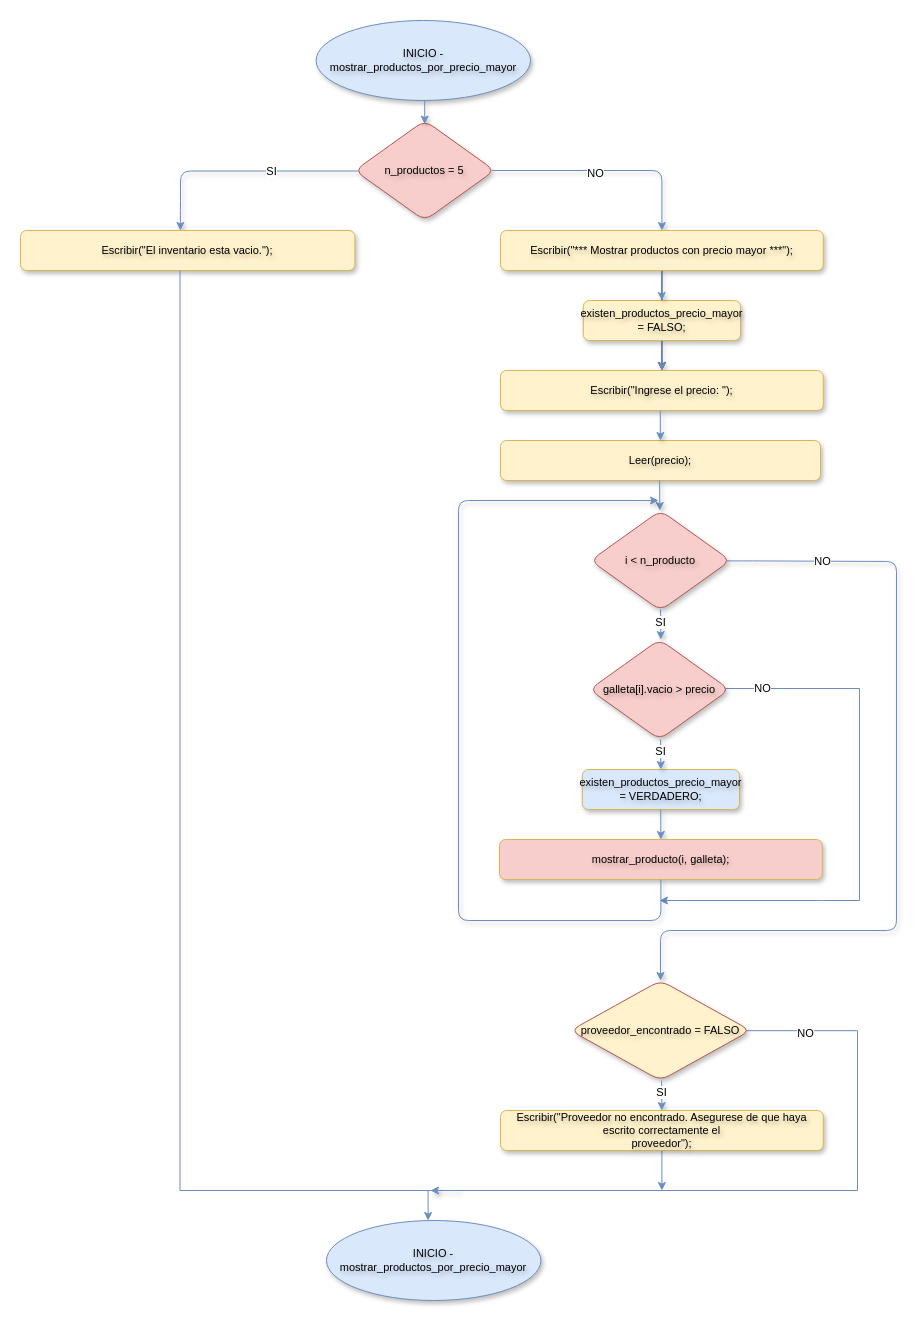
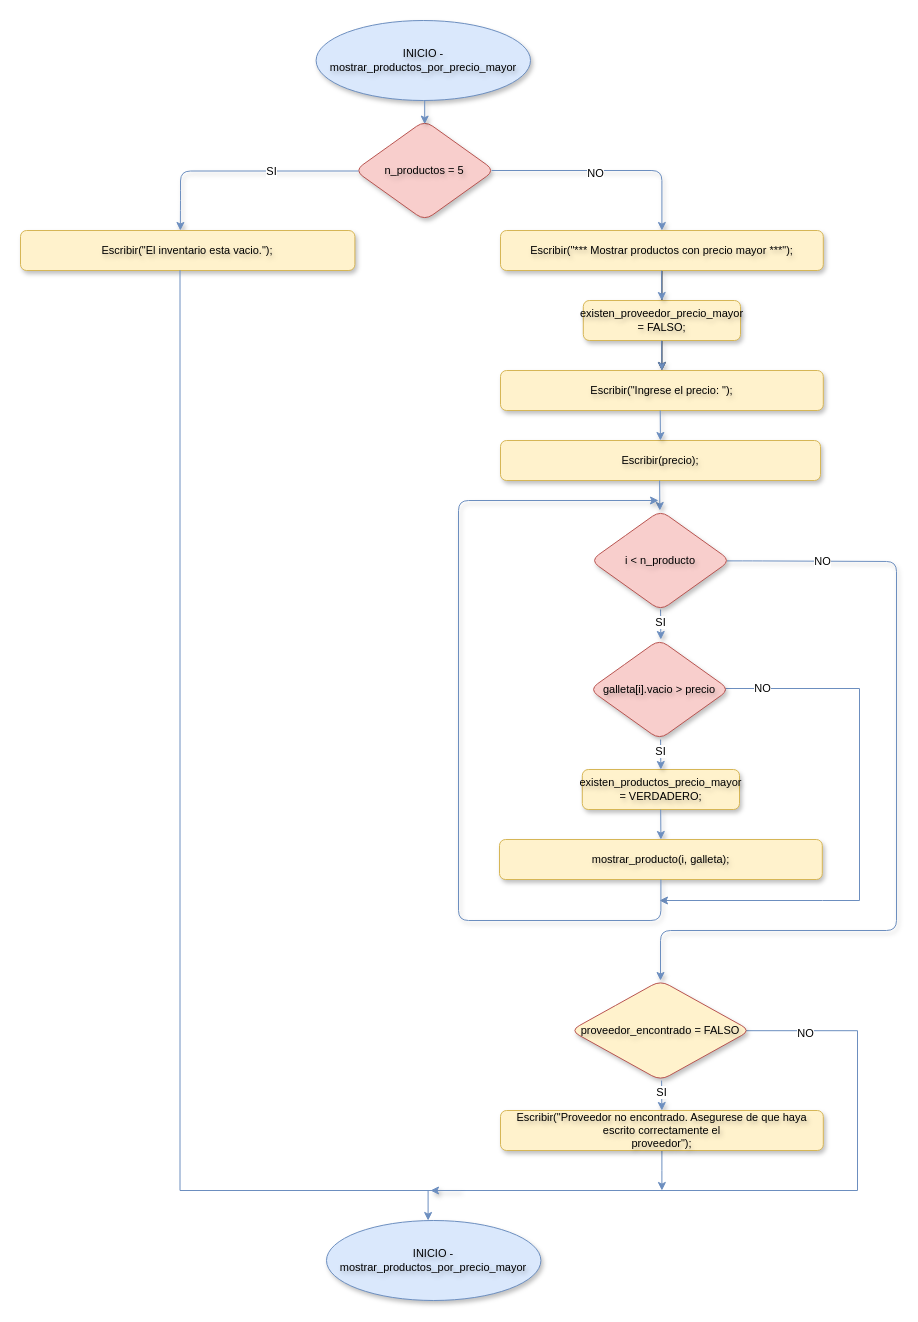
node "existen_productos_precio_mayor = FALSO;": label "existen_productos_precio_mayor = FALSO;" -> "existen_proveedor_precio_mayor = FALSO;"
node "Leer(precio);": label "Leer(precio);" -> "Escribir(precio);"
node "existen_productos_precio_mayor = VERDADERO;": fillcolor #dae8fc -> #fff2cc
node "mostrar_producto(i, galleta);": fillcolor #f8cecc -> #fff2cc
